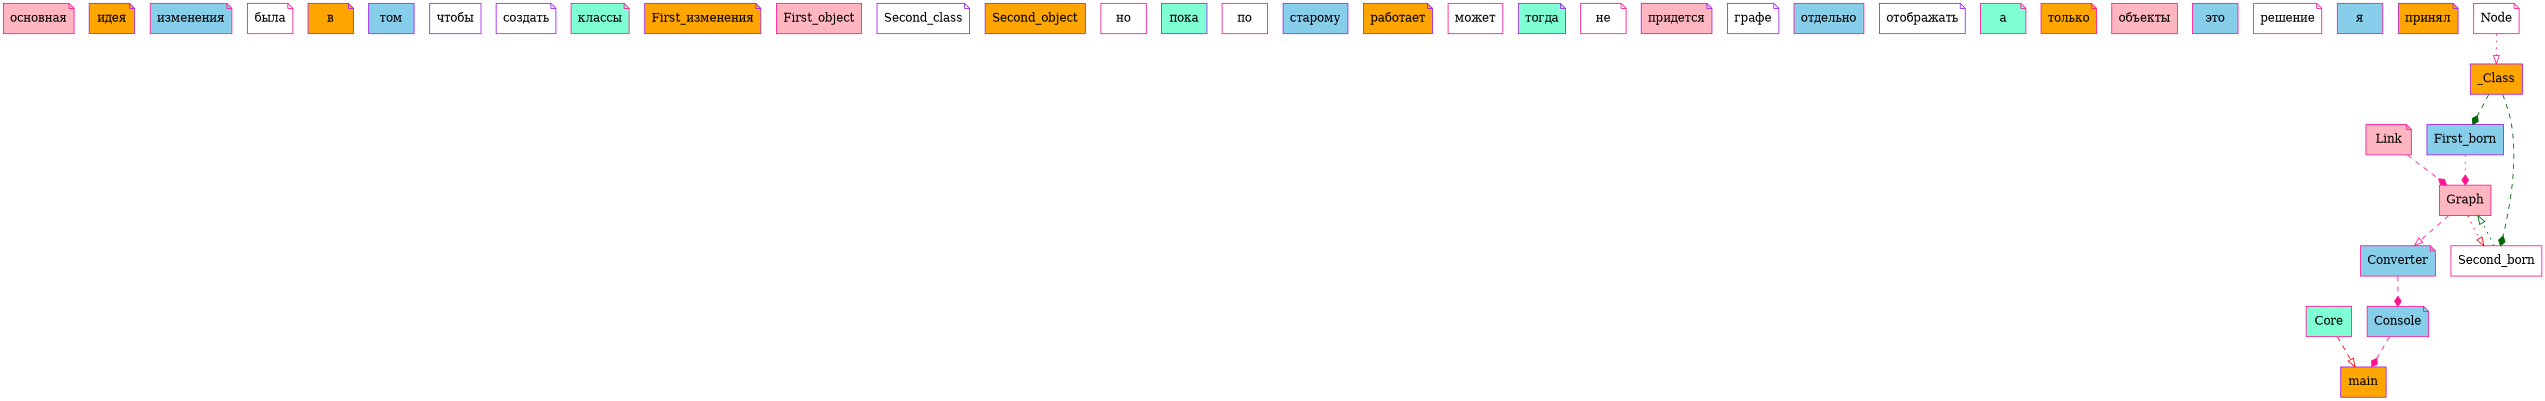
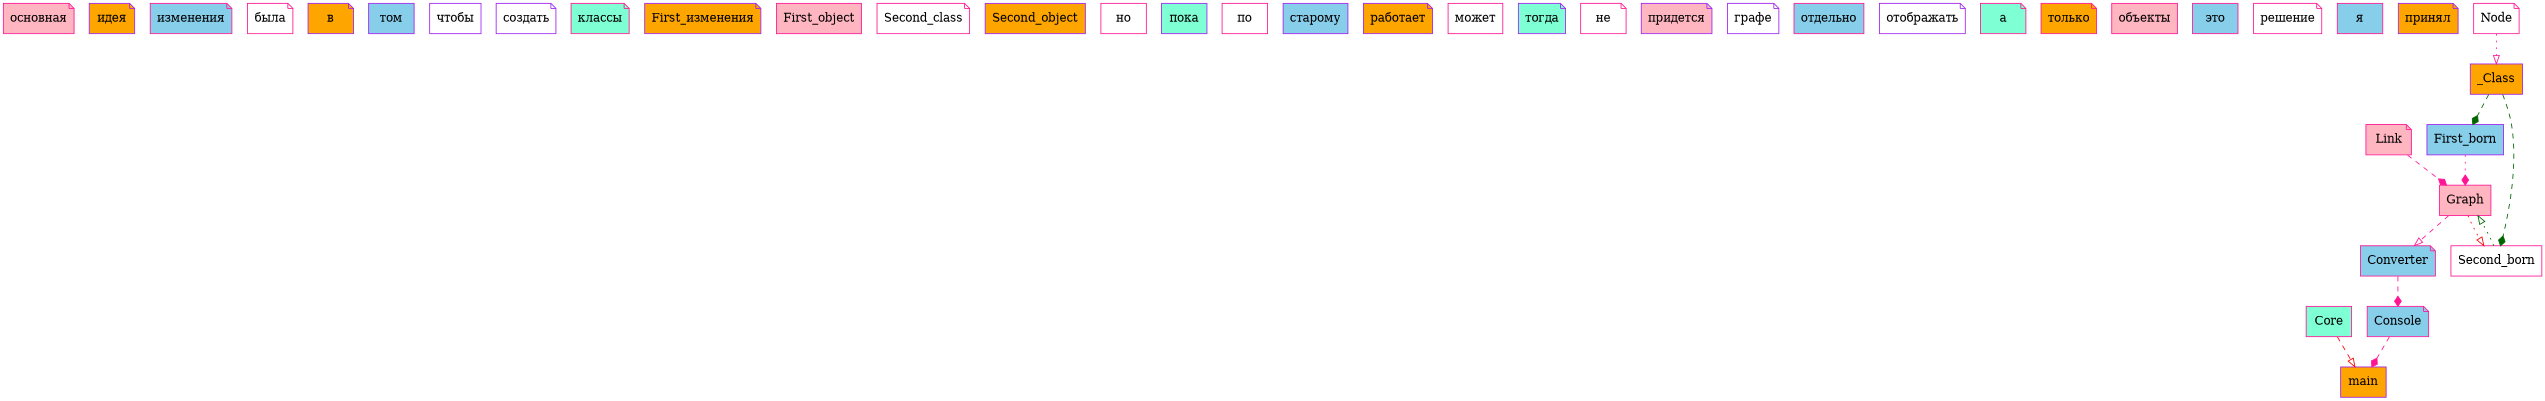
node "Second_class": color purple -> deeppink
